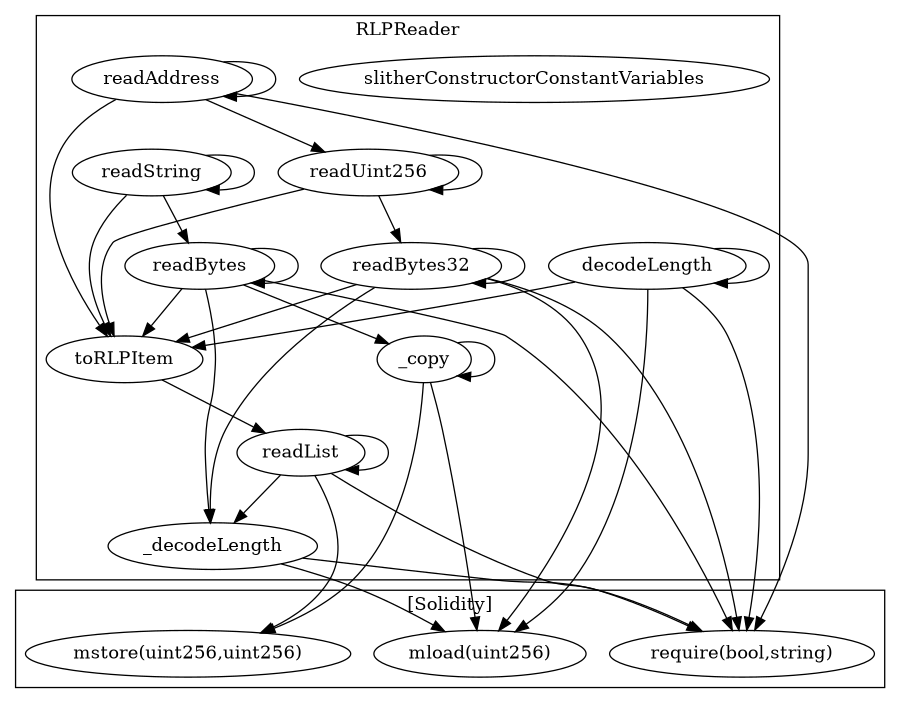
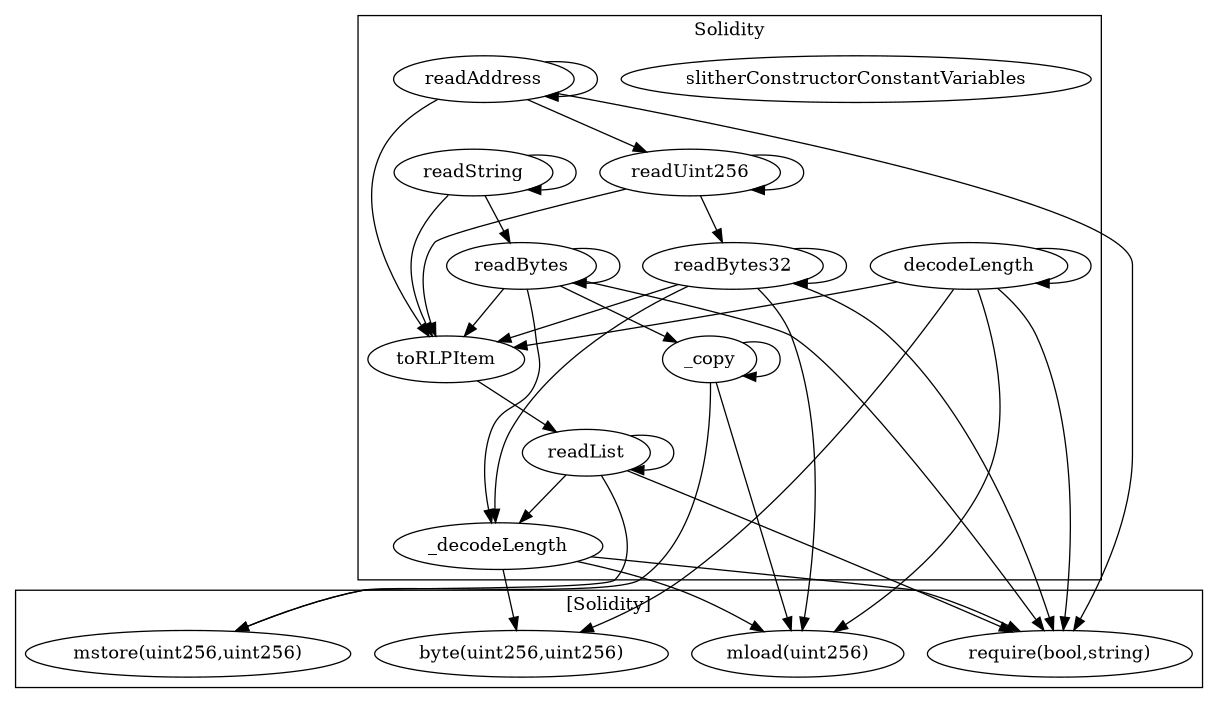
cluster "RLPReader": label "RLPReader" -> "Solidity"
node "byte(uint256,uint256)": added
